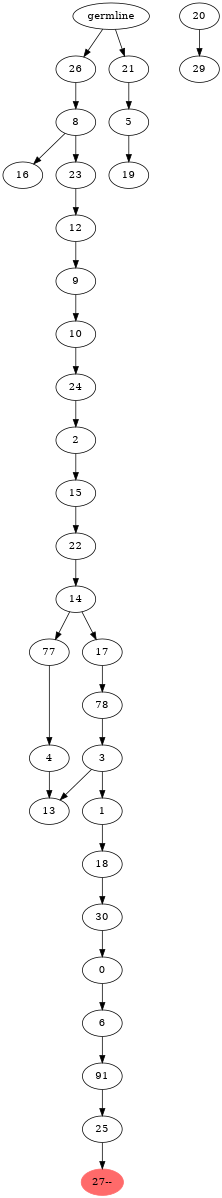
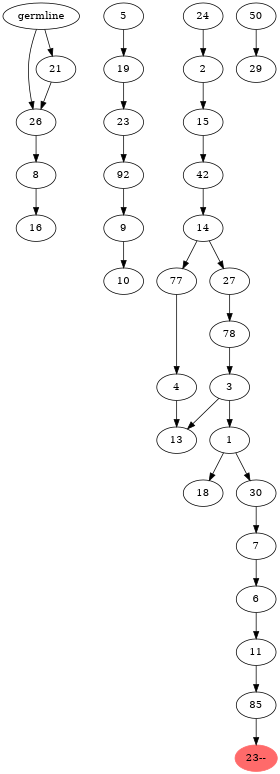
node "20": label "20" -> "50"
edge "21" -> "5": now "21" -> "26"
edge "8" -> "23": now "19" -> "23"
node "12": label "12" -> "92"
edge "10" -> "24": removed
node "22": label "22" -> "42"
node "17": label "17" -> "27"
edge "18" -> "30": now "1" -> "30"
node "0": label "0" -> "7"
node "91": label "91" -> "11"
node "25": label "25" -> "85"
node "27--": label "27--" -> "23--"
